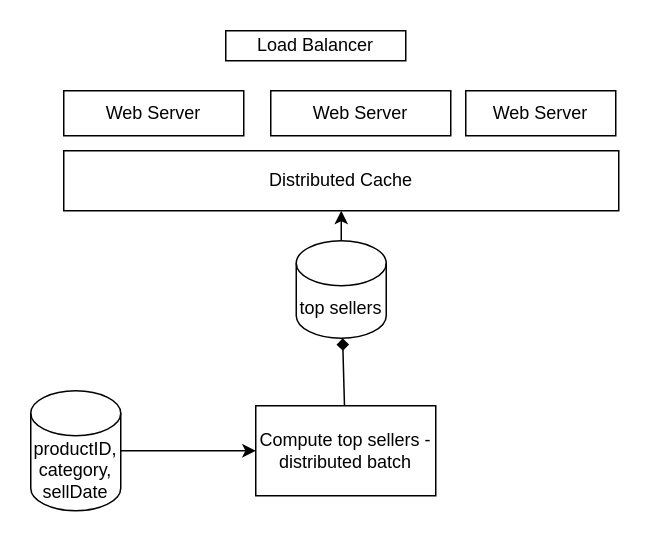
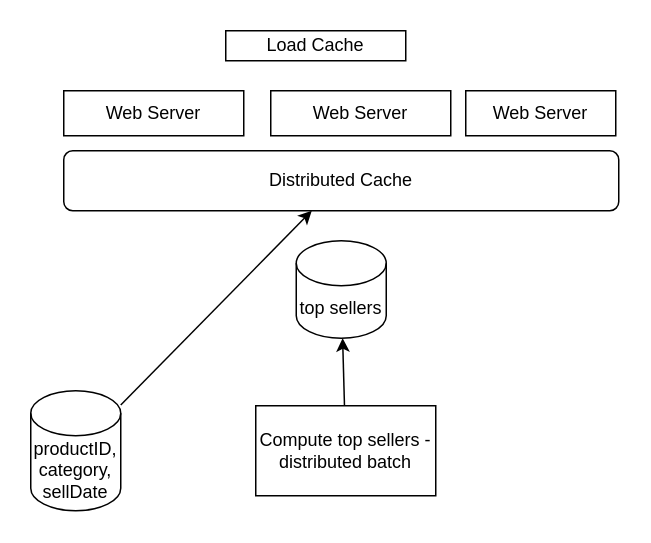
node "Load Balancer": label "Load Balancer" -> "Load Cache"
node "Distributed Cache": shape rectangle -> rounded rectangle
edge "top sellers" -> "Distributed Cache": removed
edge "Compute top sellers - distributed batch" -> "top sellers": arrowhead diamond -> classic
edge "productID, category, sellDate" -> "Compute top sellers - distributed batch": now "productID, category, sellDate" -> "Distributed Cache"
